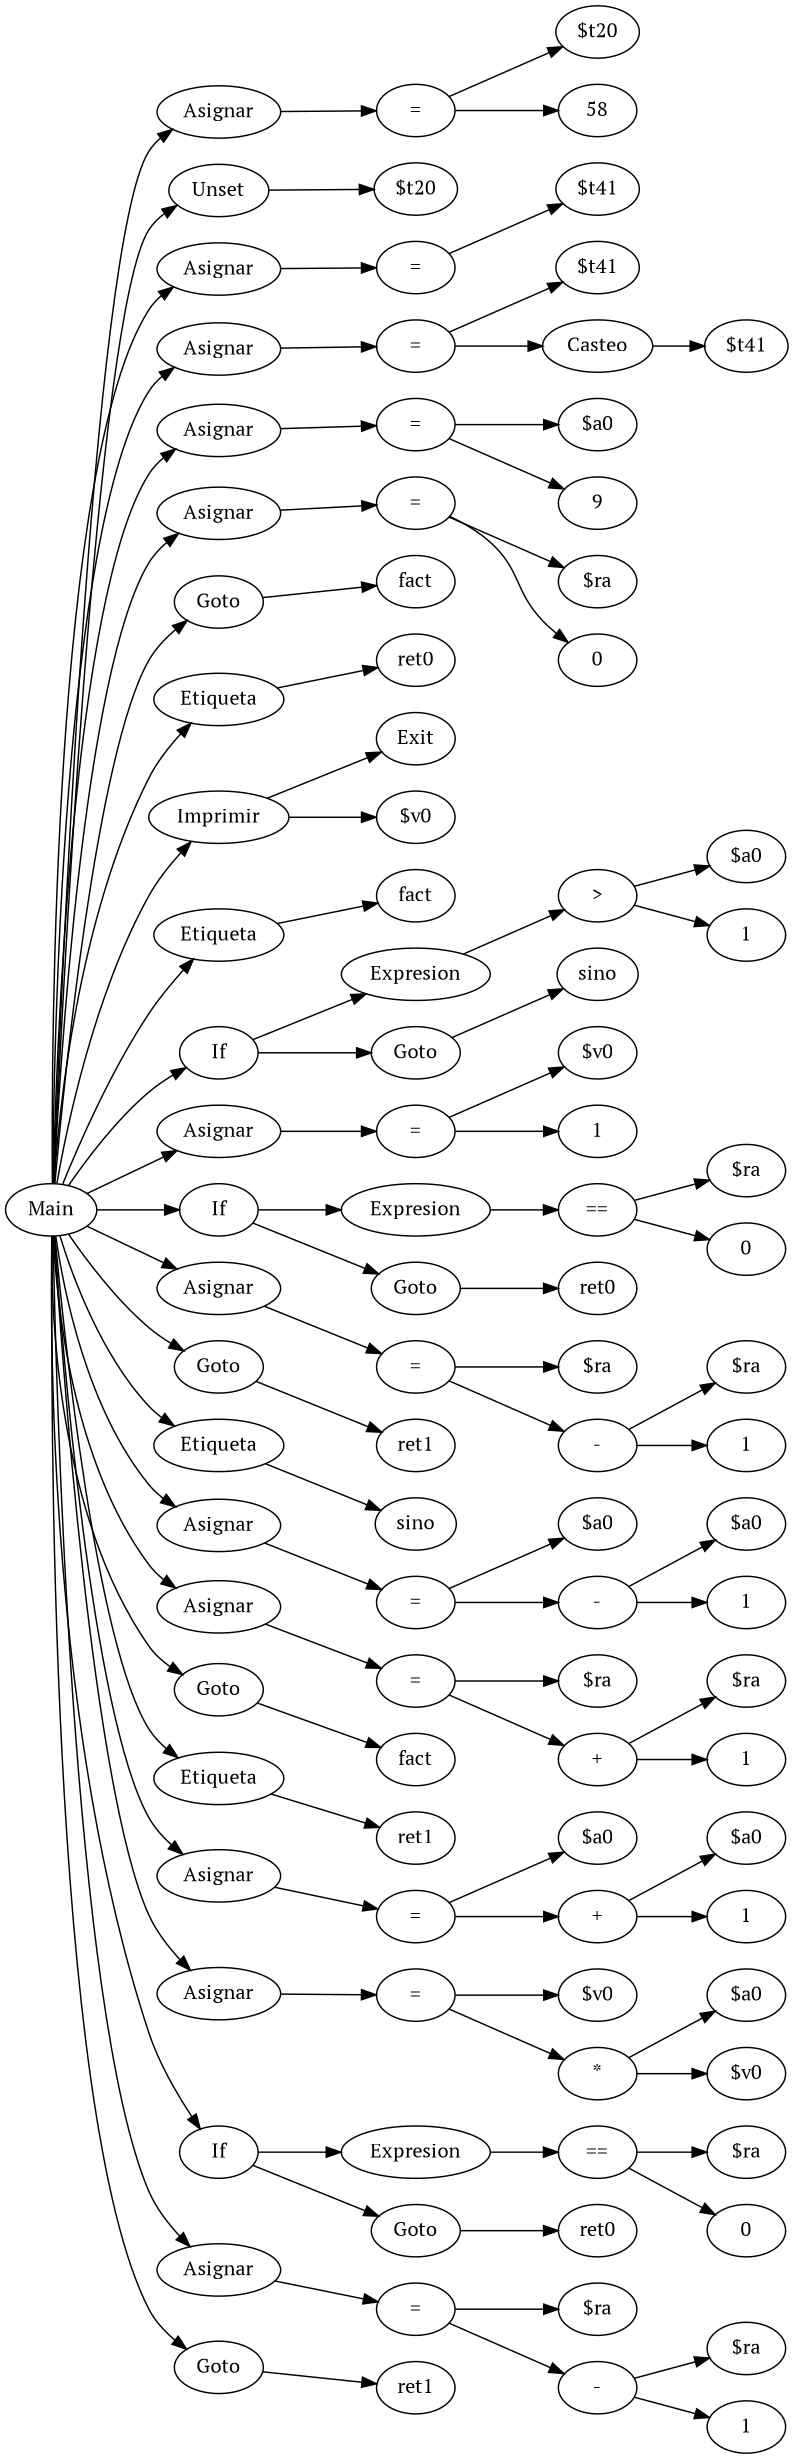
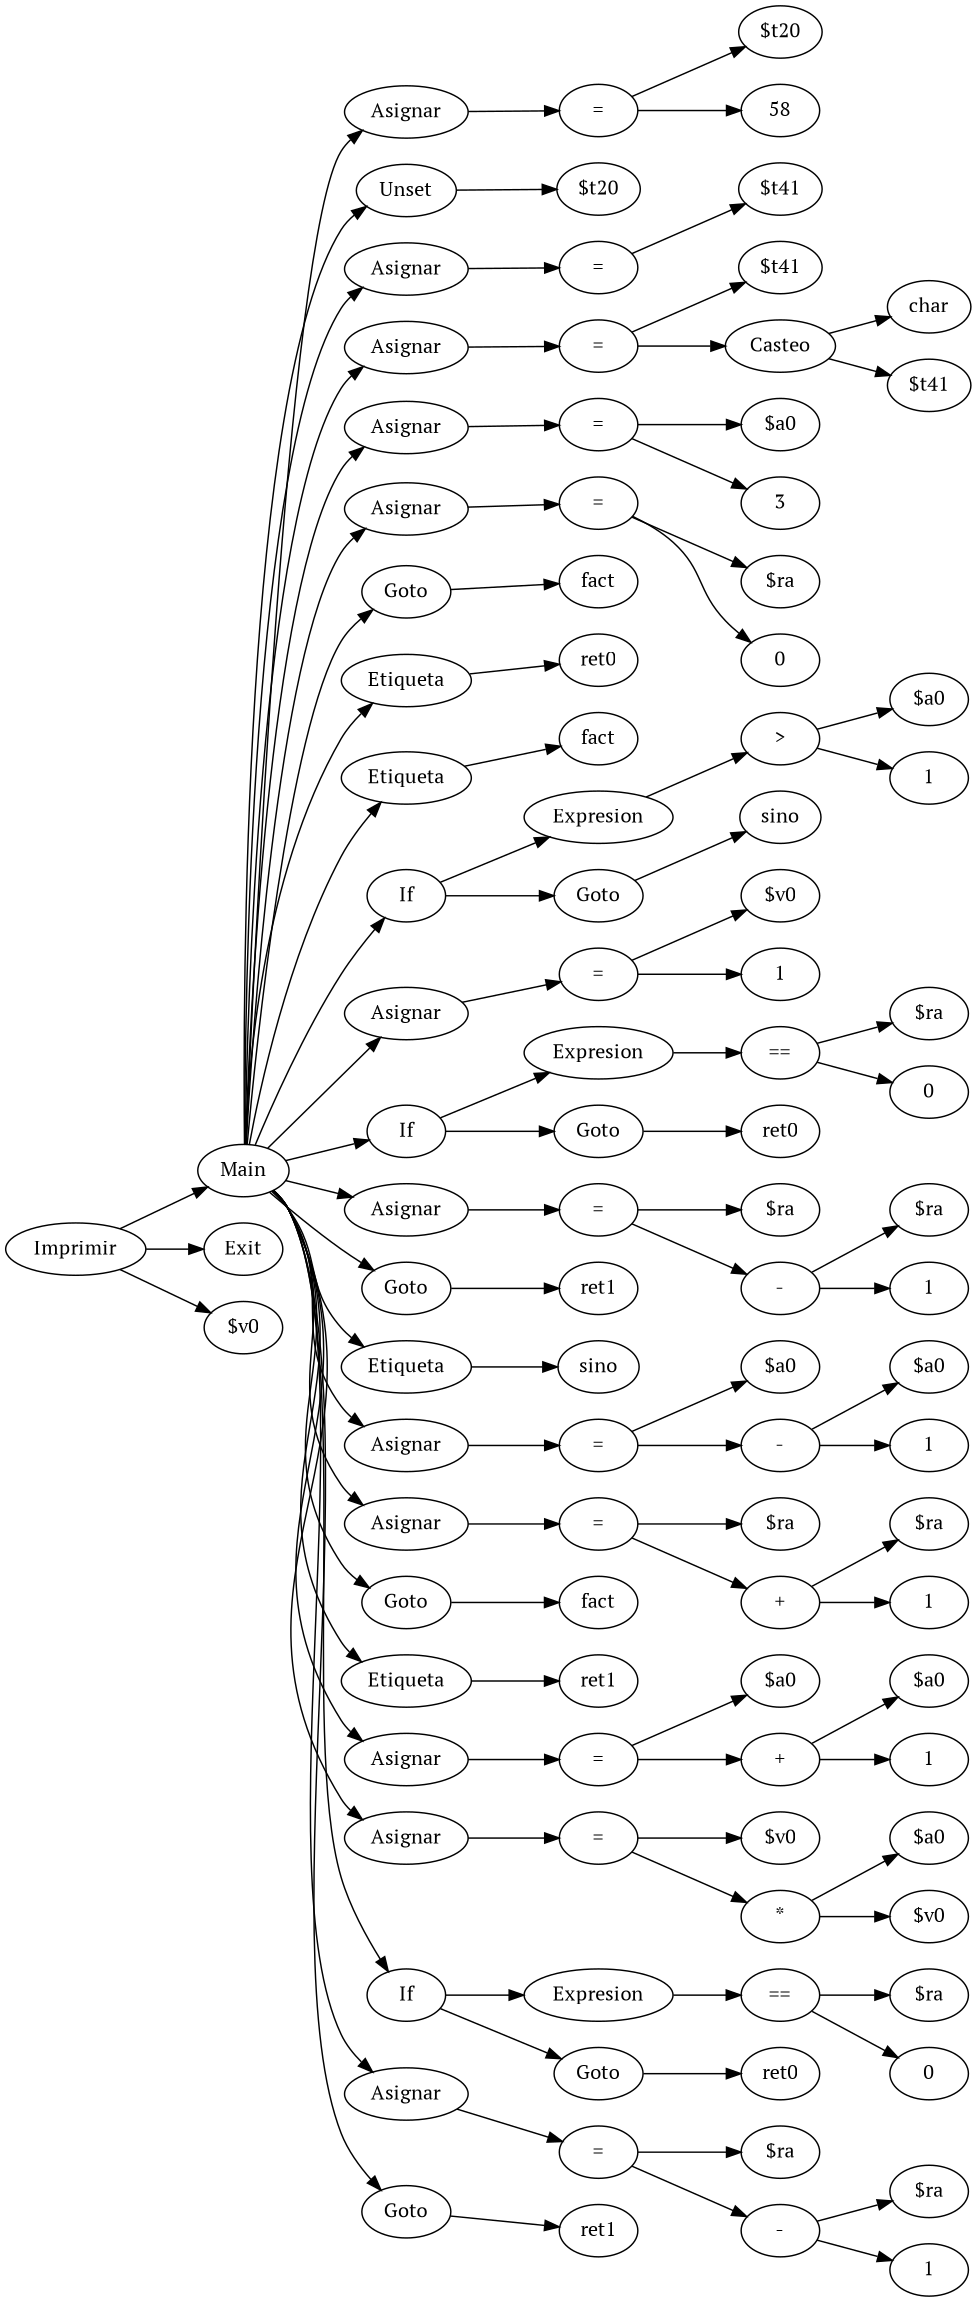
node "char": added
node "9": label "9" -> "3"
edge "Main" -> "Imprimir": reversed
